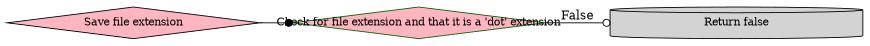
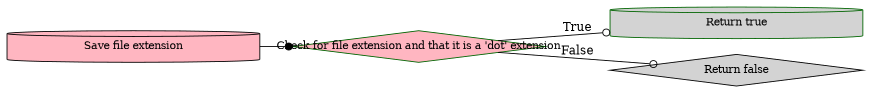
node "Save file extension": shape diamond -> cylinder
node "Return true": added
node "Return false": shape cylinder -> diamond
